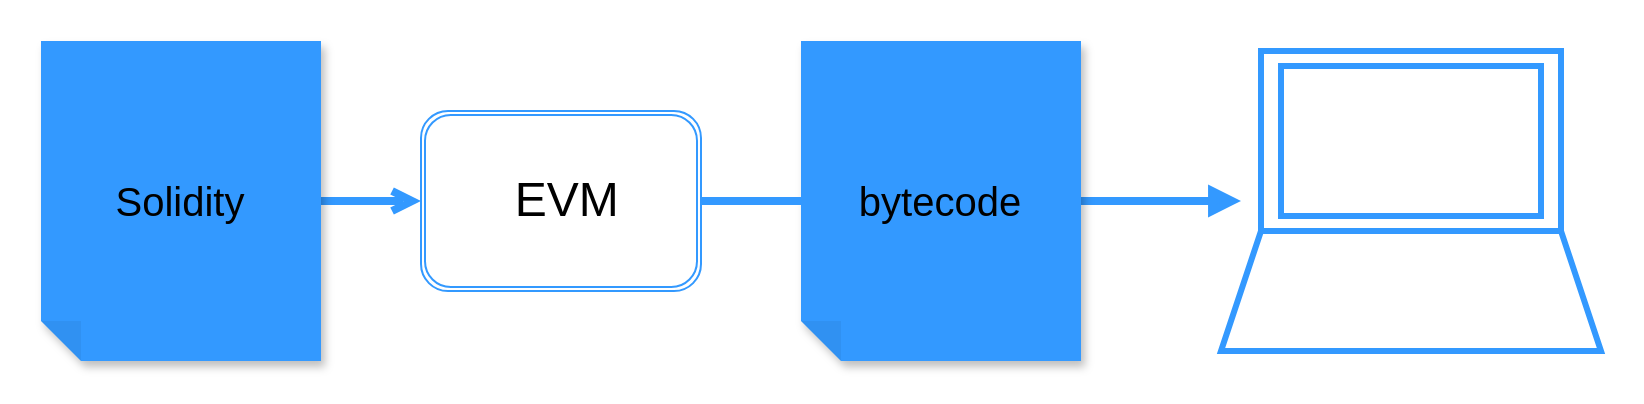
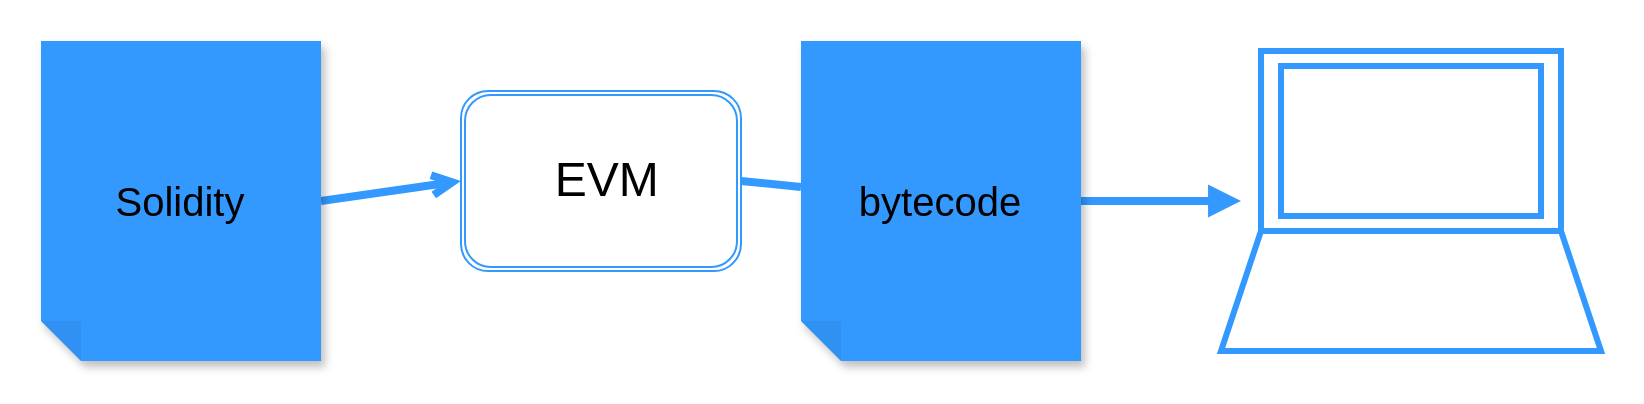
node "EVM": moved (561, 201) -> (601, 181)
